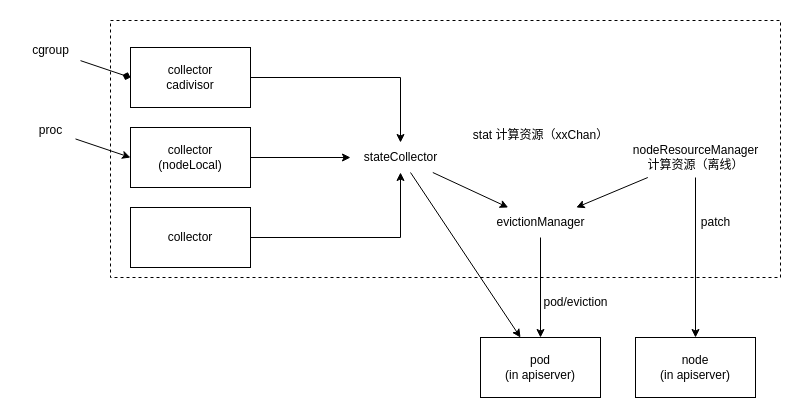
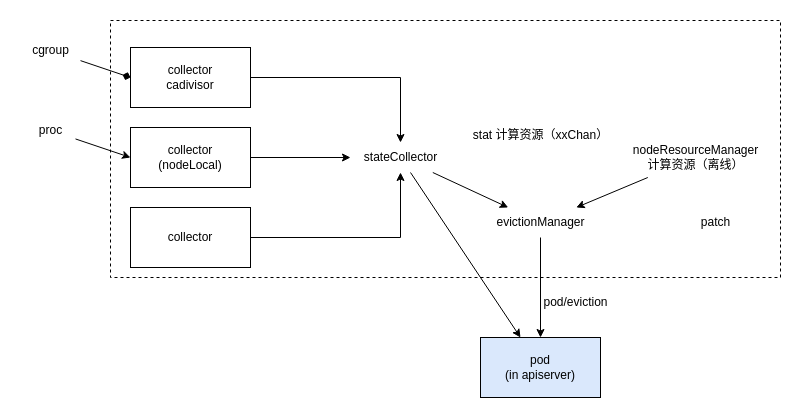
edge "nodeResourceManager 计算资源（离线）" -> "node (in apiserver)": removed
node "pod (in apiserver)": fillcolor #ffffff -> #dae8fc
node "node (in apiserver)": removed
